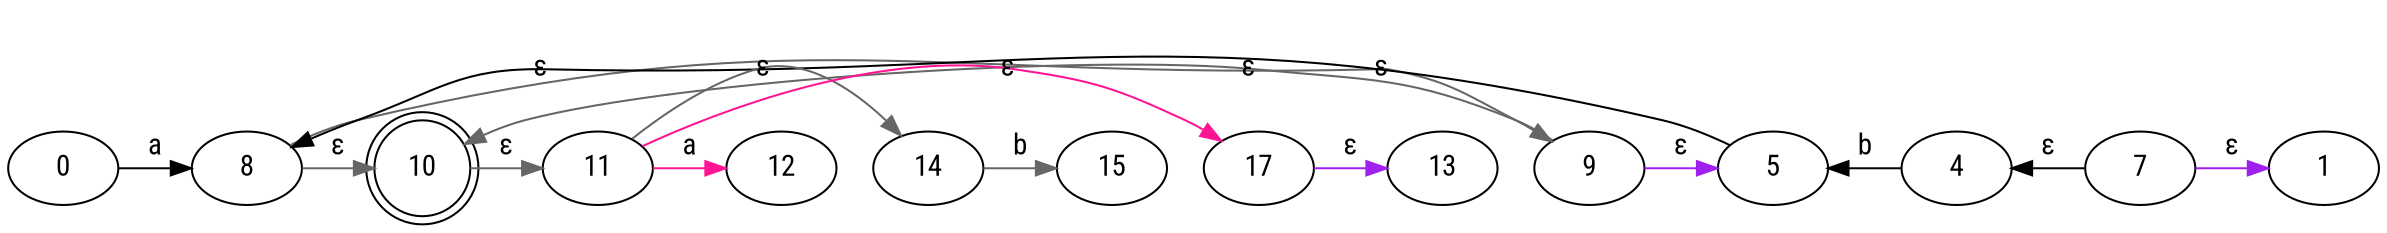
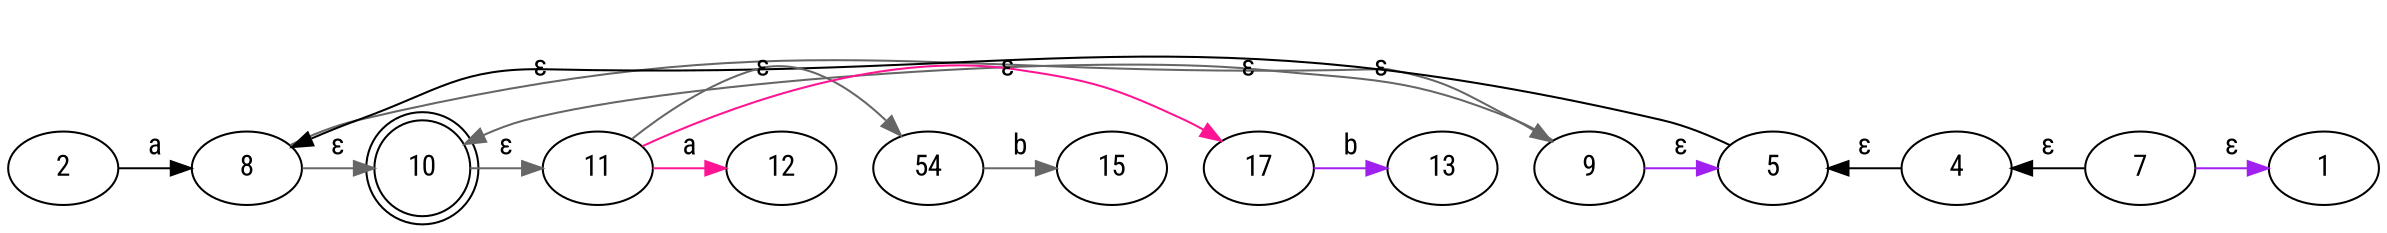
edge "17" -> "13": label "ε" -> "b"
edge "4" -> "5": label "b" -> "ε"
node "0": label "0" -> "2"
node "14": label "14" -> "54"
